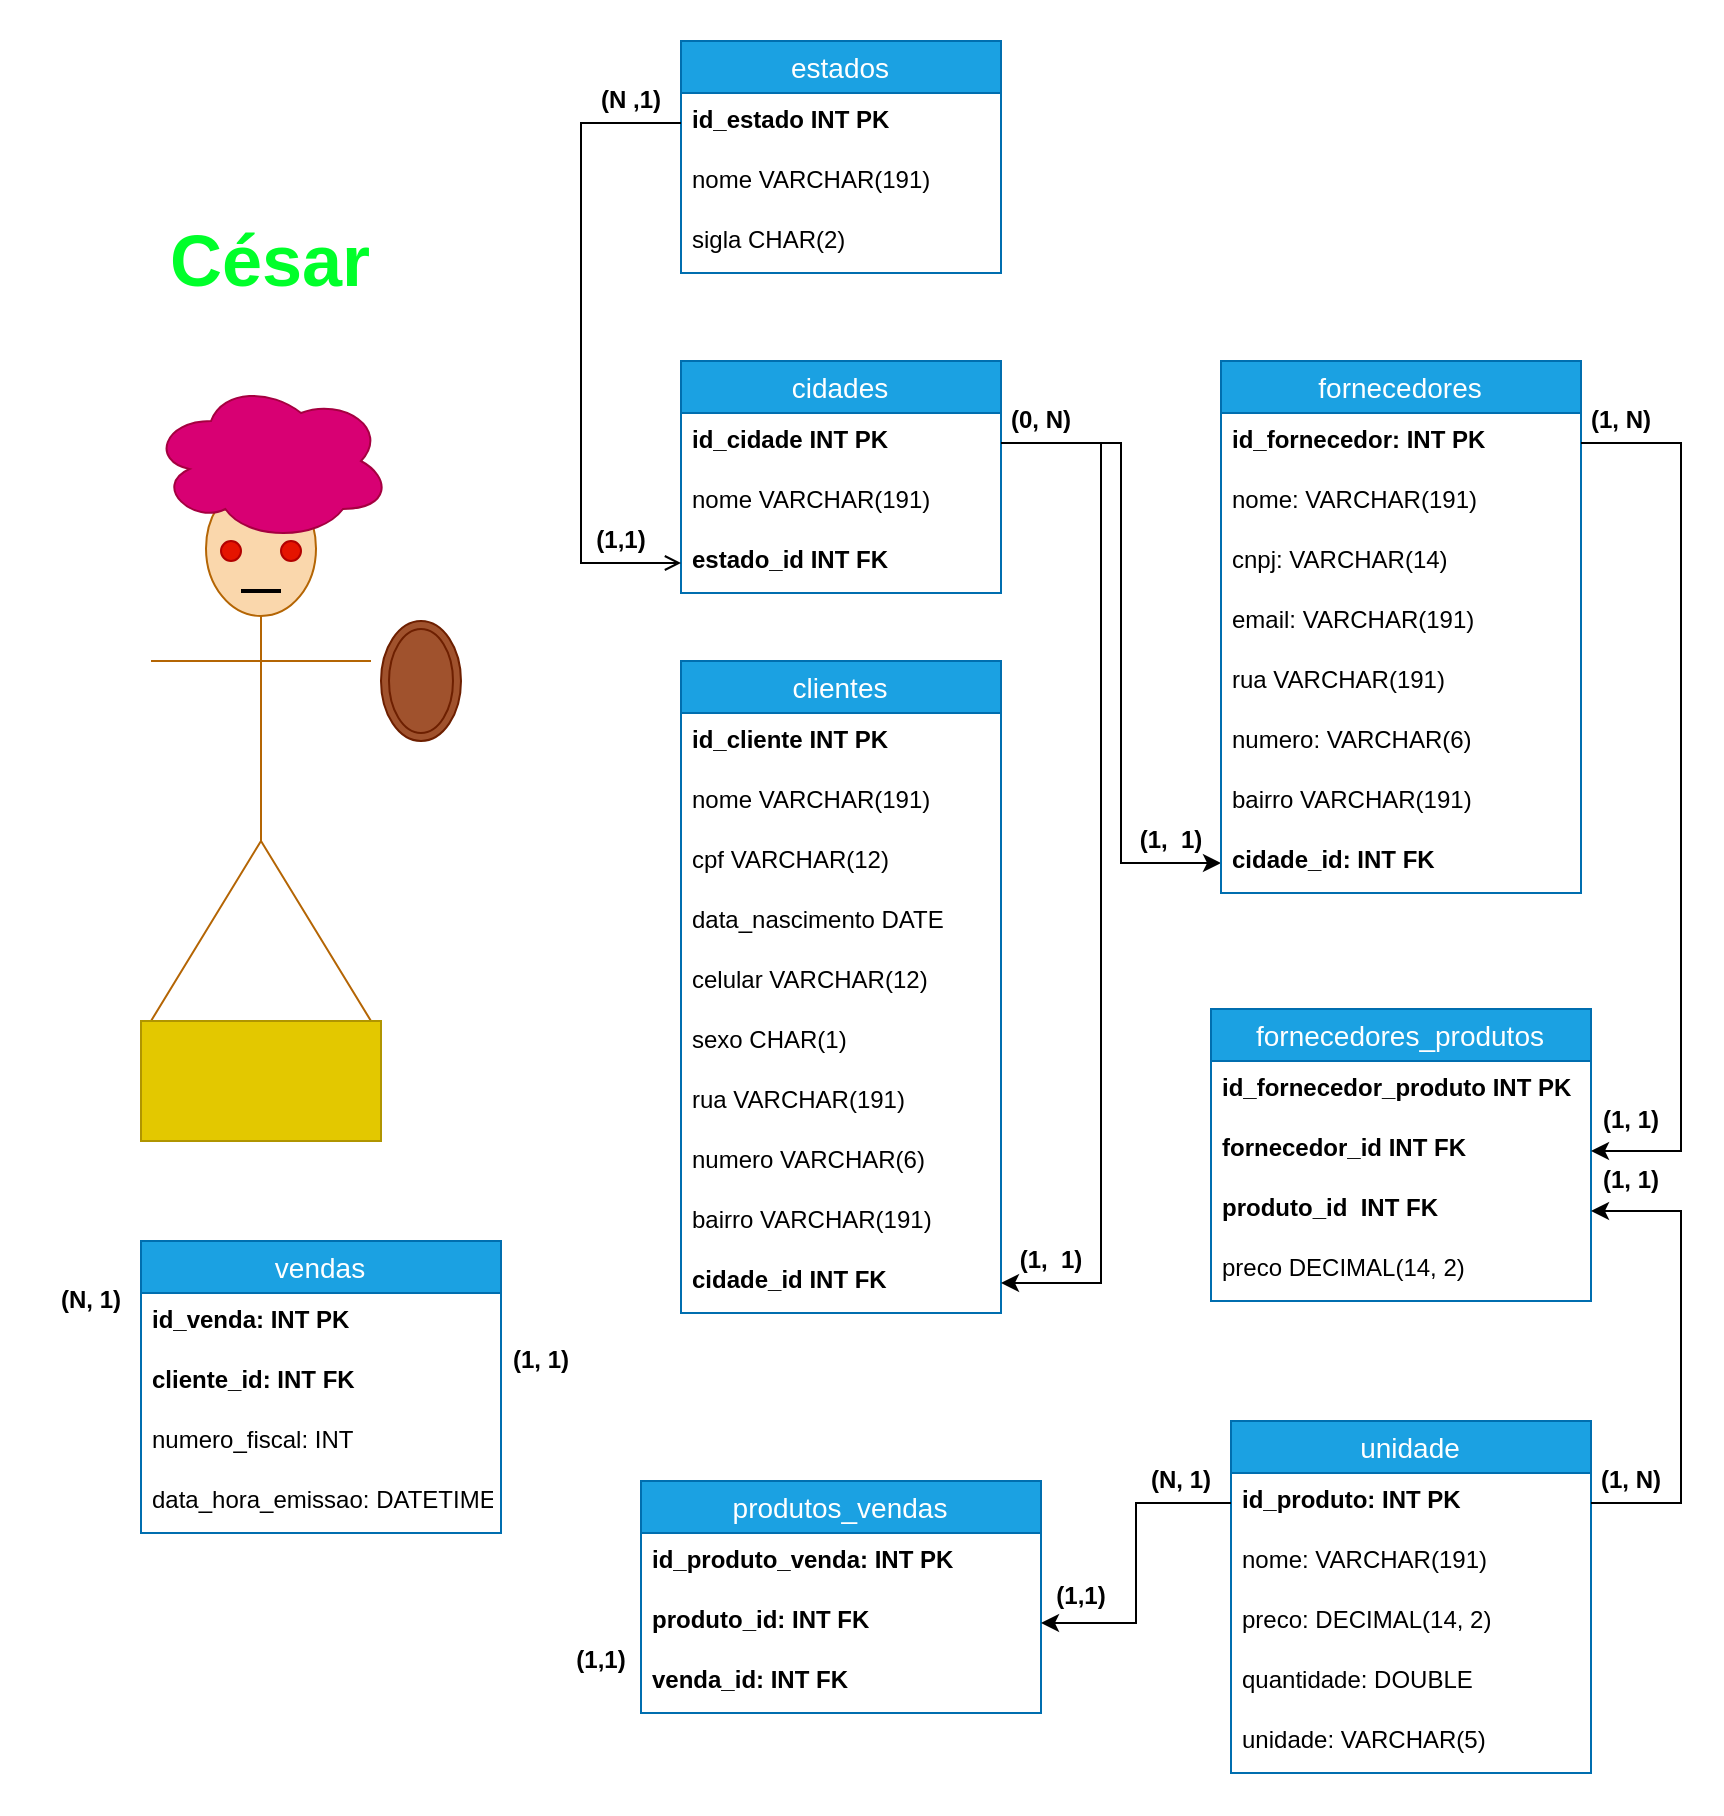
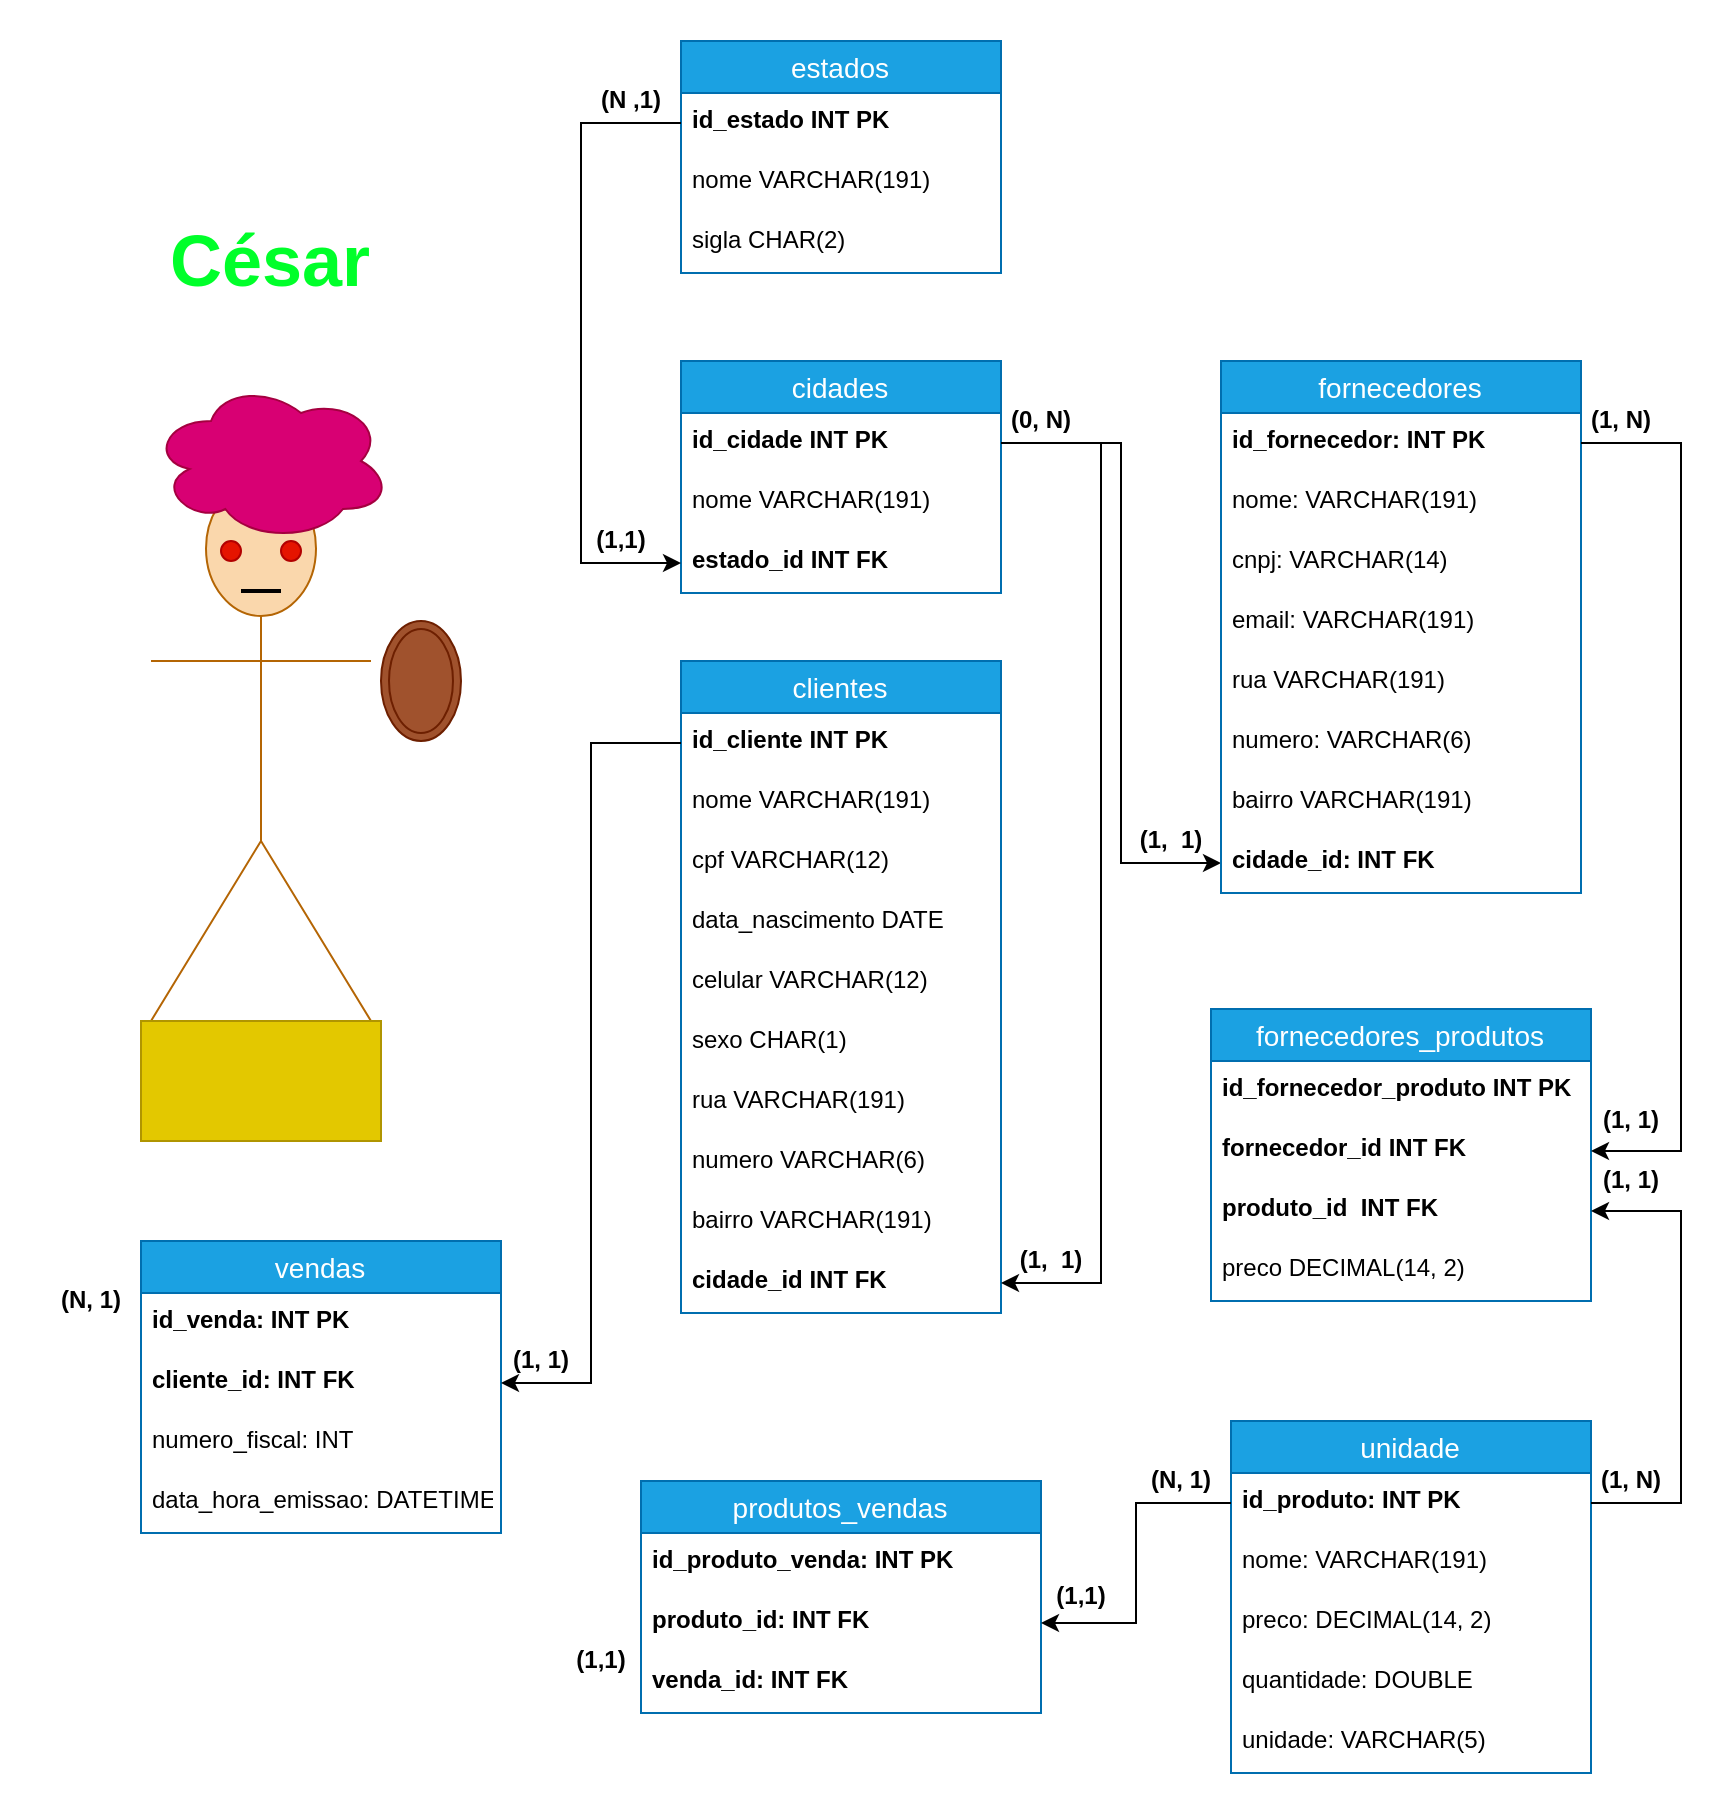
edge "id_estado INT PK" -> "estado_id INT FK": arrowhead open -> classic
edge "id_cliente INT PK" -> "cliente_id: INT FK": added
